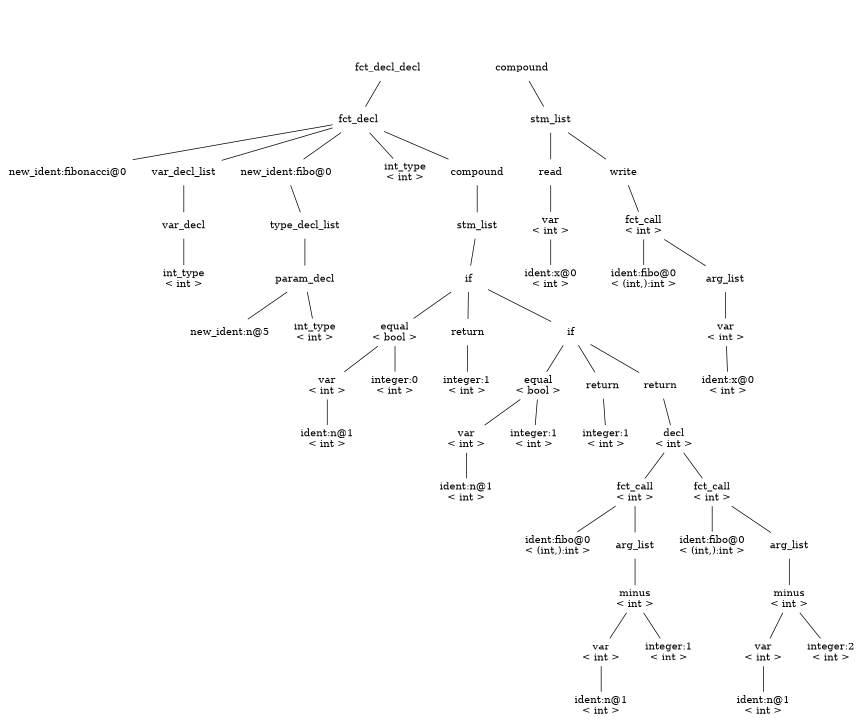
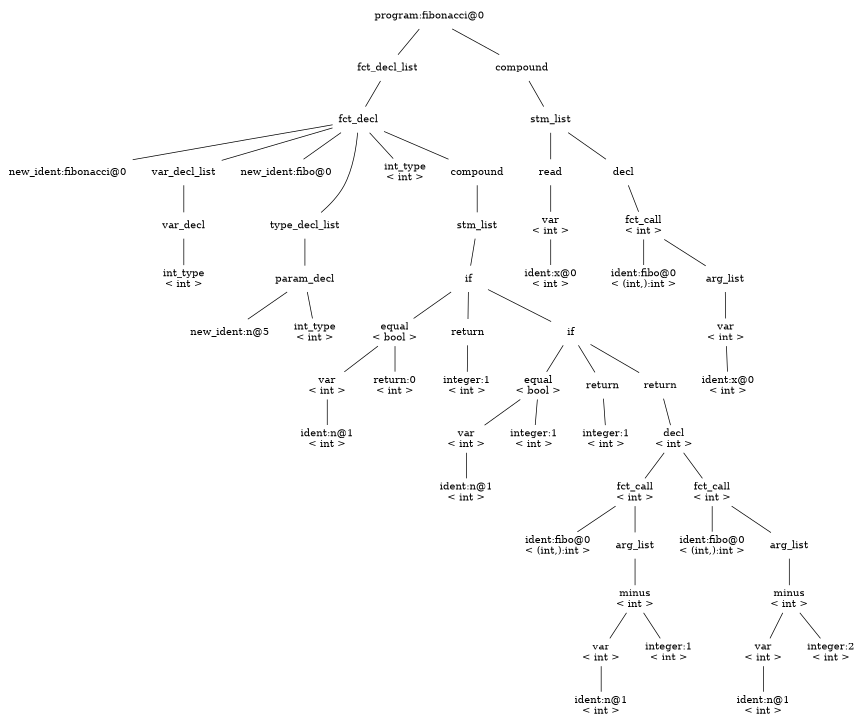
node "program:fibonacci@0": added
node "fct_decl_decl": label "fct_decl_decl" -> "fct_decl_list"
node "write": label "write" -> "decl"
edge "new_ident:fibo@0" -- "type_decl_list": now "fct_decl" -- "type_decl_list"
node "integer:0 < int >": label "integer:0 < int >" -> "return:0 < int >"
